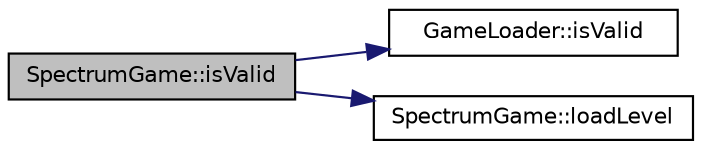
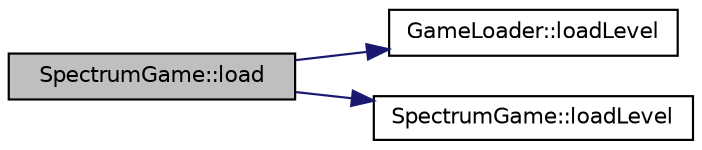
node "GameLoader::isValid": label "GameLoader::isValid" -> "GameLoader::loadLevel"
node "SpectrumGame::isValid": label "SpectrumGame::isValid" -> "SpectrumGame::load"
